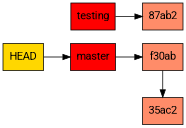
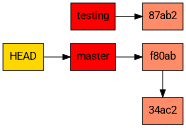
node "f30ab": label "f30ab" -> "f80ab"
node "35ac2": label "35ac2" -> "34ac2"
